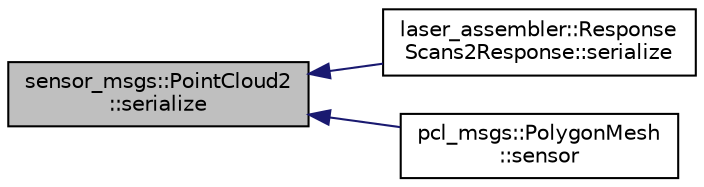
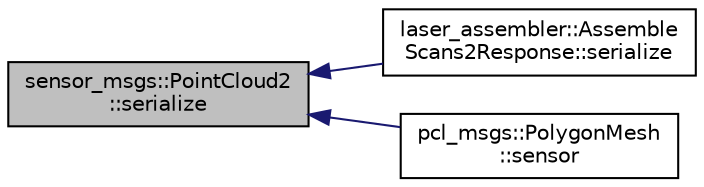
node "laser_assembler::Response Scans2Response::serialize": label "laser_assembler::Response Scans2Response::serialize" -> "laser_assembler::Assemble Scans2Response::serialize"
